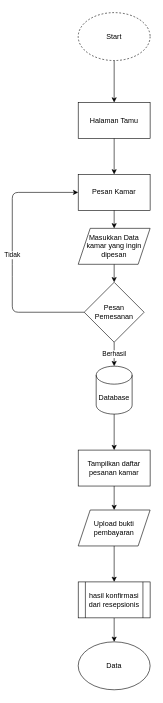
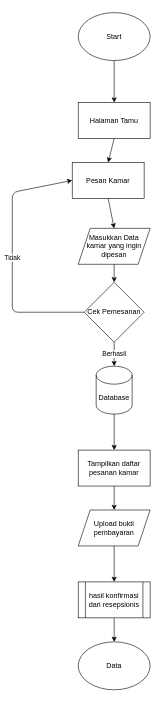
node "Start": style dashed -> solid
node "Pesan Kamar": moved (114, 192) -> (108, 180)
node "Pesan Pemesanan": label "Pesan Pemesanan" -> "Cek Pemesanan"
